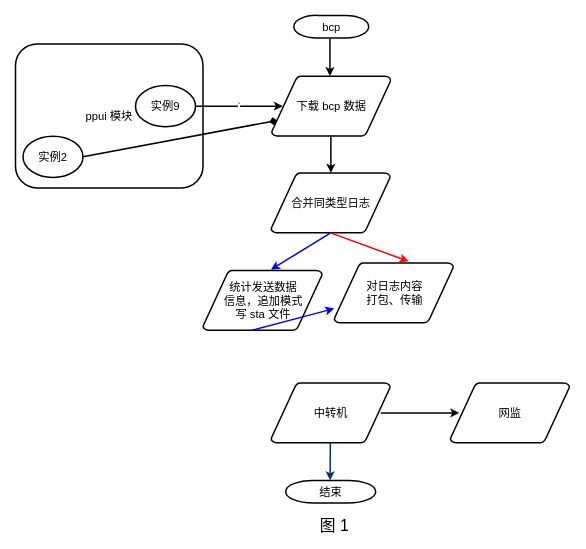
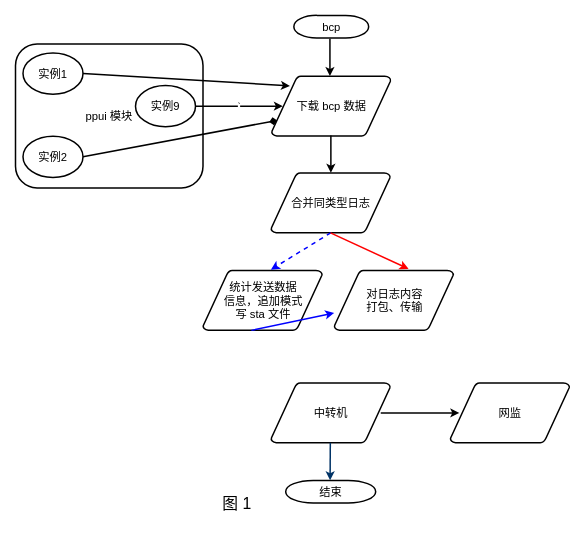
node "实例1": added
edge "实例1" -> "下载 bcp 数据": added
edge "合并同类型日志" -> "统计发送数据 信息，追加模式 写 sta 文件": style solid -> dashed
node "对日志内容 打包、传输": moved (394, 293) -> (394, 300)
node "图 1": moved (335, 525) -> (237, 503)
